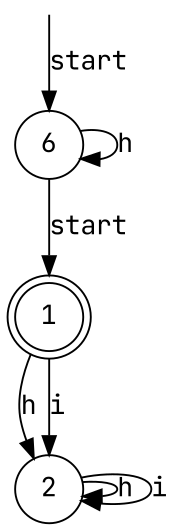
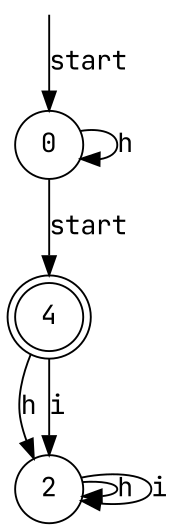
node "6": label "6" -> "0"
node "1": label "1" -> "4"
